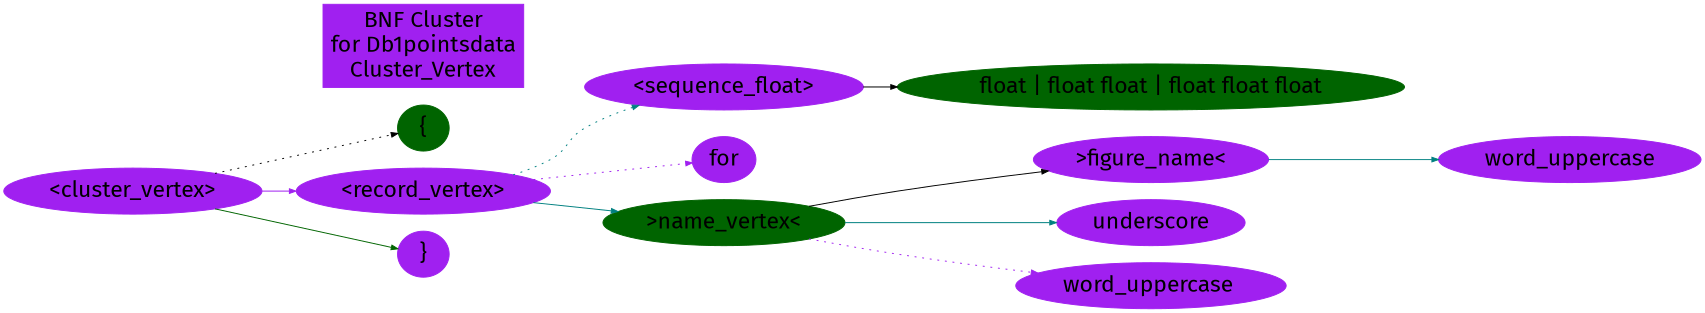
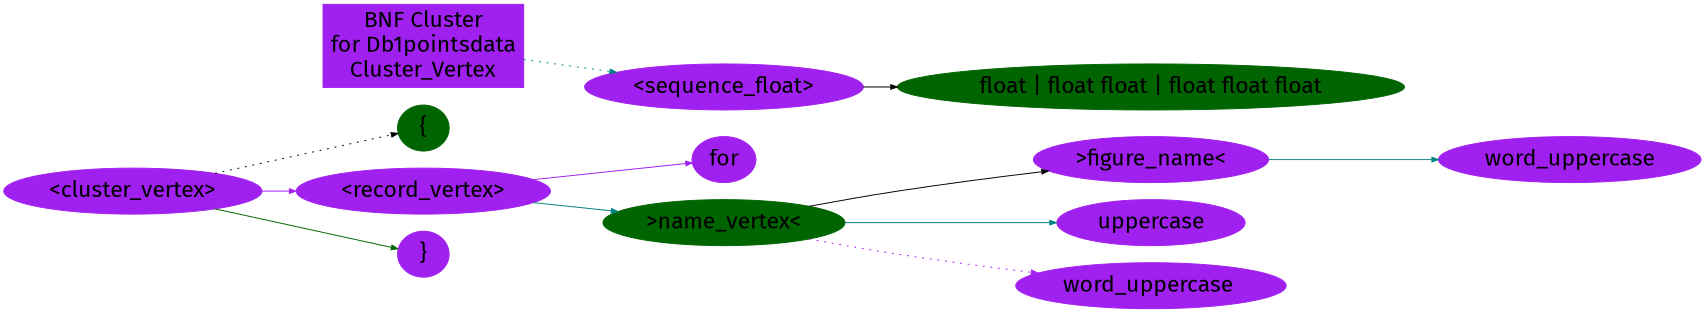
edge "<sequence_float>" -- "<record_vertex>": now "<sequence_float>" -- "BNF Cluster for Db1pointsdata Cluster_Vertex"
edge "for" -- "<record_vertex>": style dotted -> solid
node "underscore": label "underscore" -> "uppercase"
